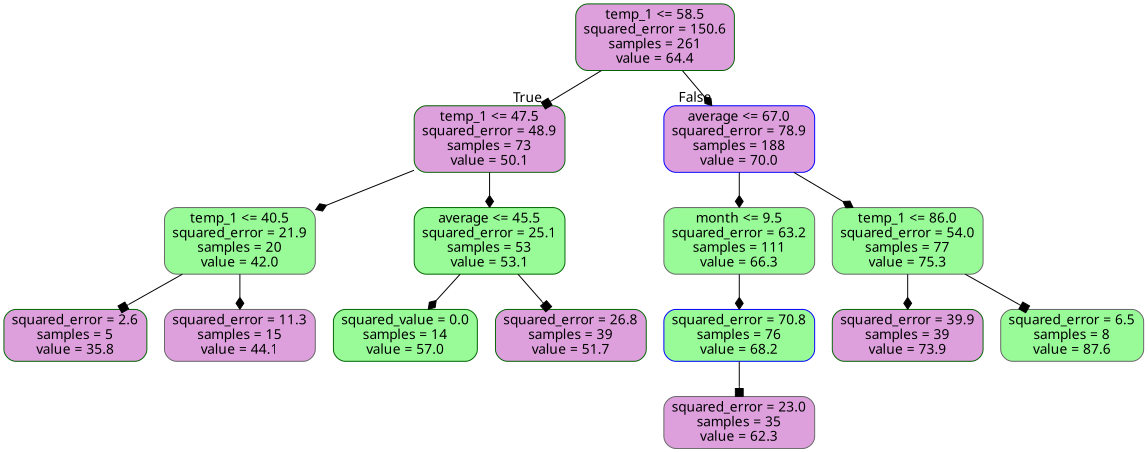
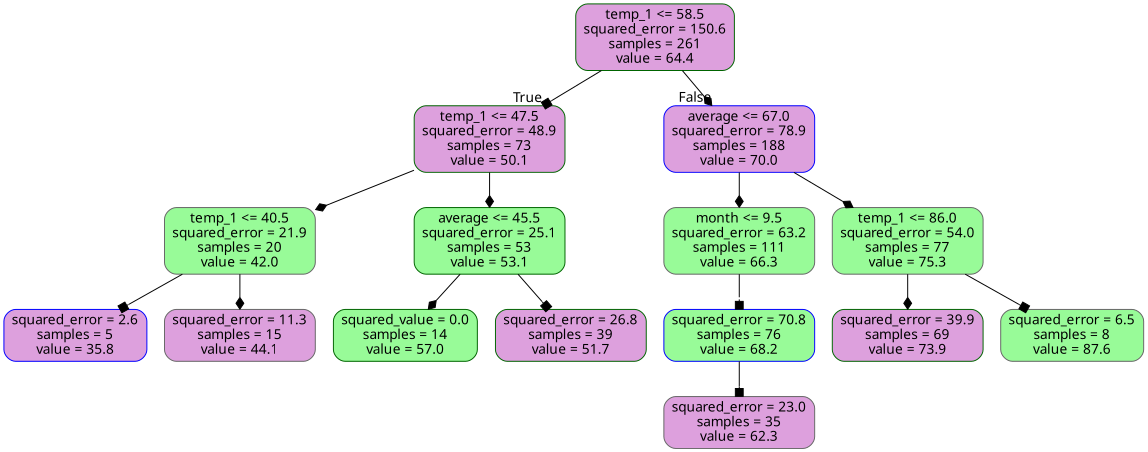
edge "month <= 9.5 squared_error = 63.2 samples = 111 value = 66.3" -> "squared_error = 70.8 samples = 76 value = 68.2": arrowhead diamond -> box
node "squared_error = 2.6 samples = 5 value = 35.8": color darkgreen -> blue
node "squared_error = 39.9 samples = 39 value = 73.9": label "squared_error = 39.9 samples = 39 value = 73.9" -> "squared_error = 39.9 samples = 69 value = 73.9"
